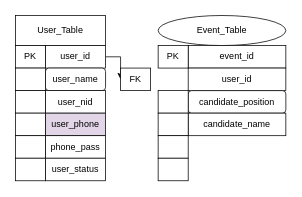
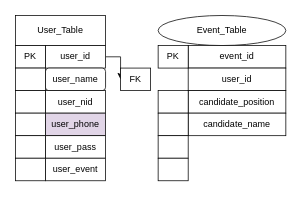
node "candidate_position": shape rounded rectangle -> rectangle
node "phone_pass": label "phone_pass" -> "user_pass"
node "user_status": label "user_status" -> "user_event"
